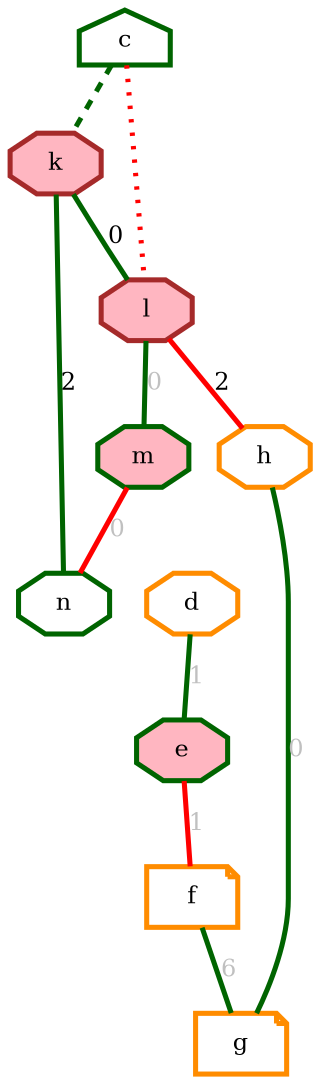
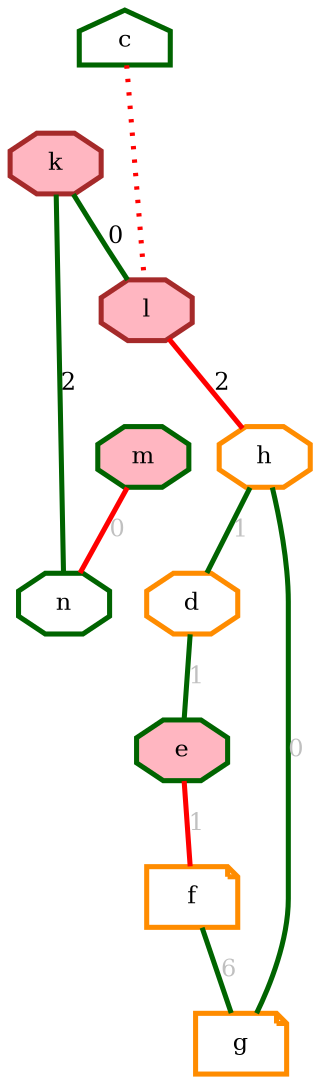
edge "c" -- "k": removed
edge "l" -- "m": removed, label "0"
edge "h" -- "d": added, label "1"
